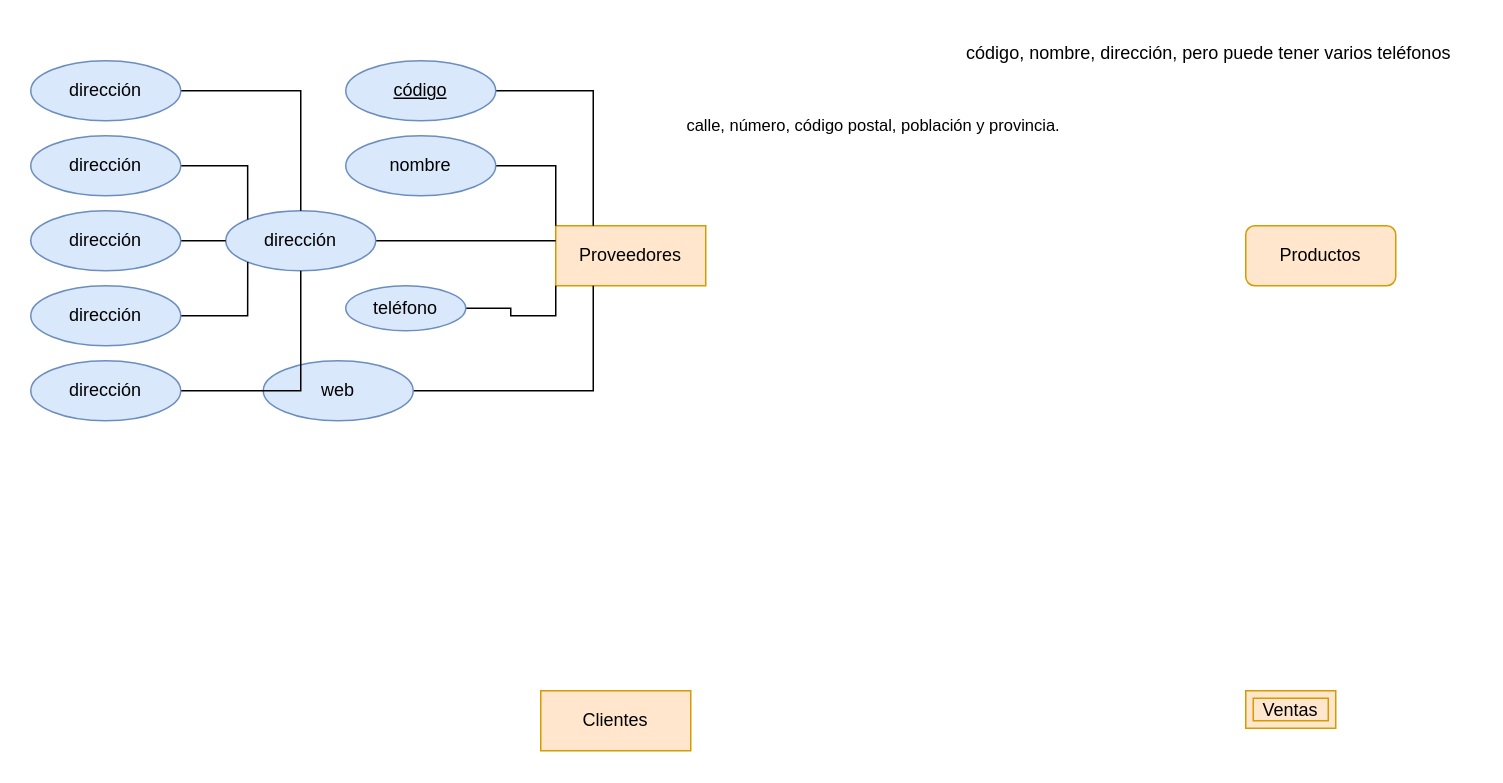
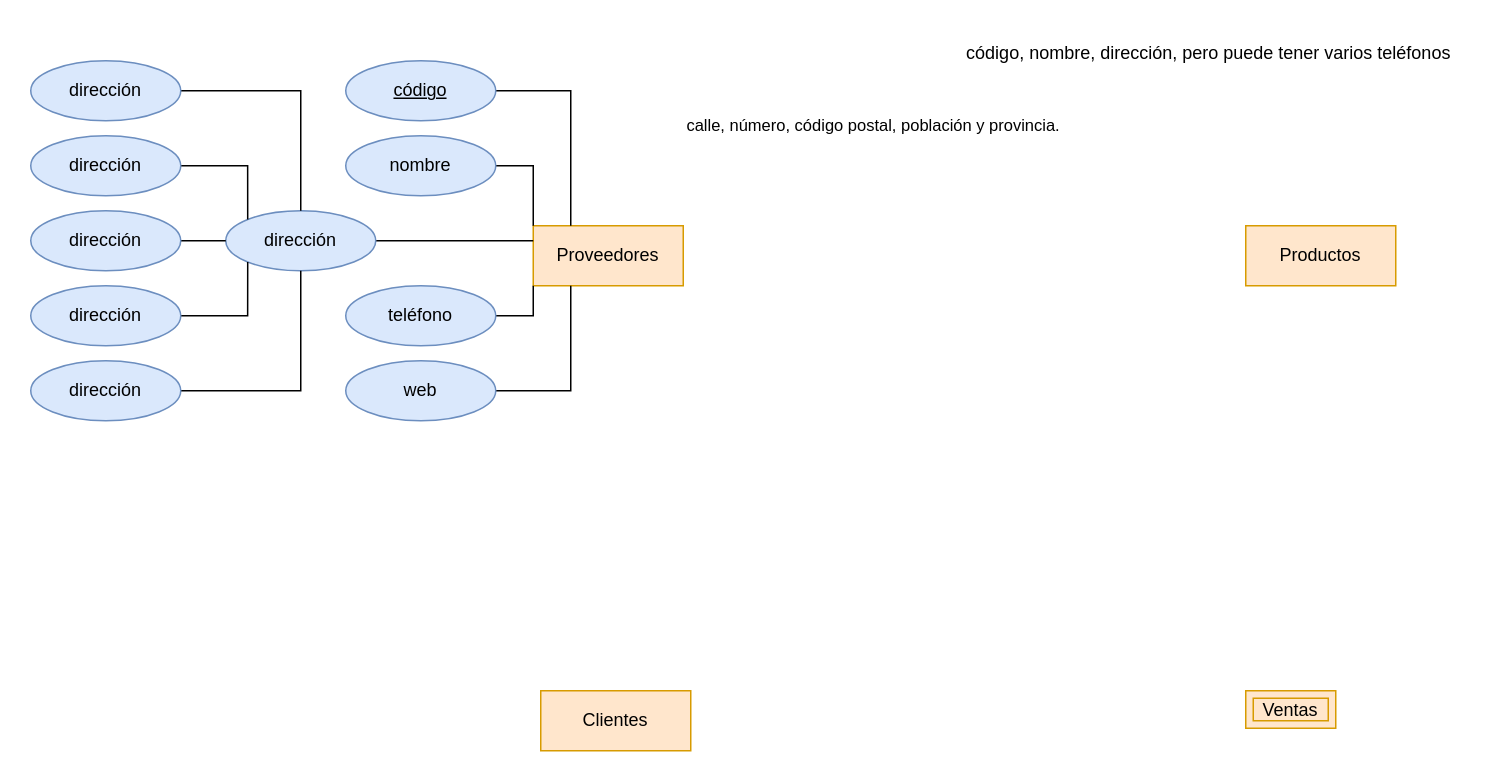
node "Proveedores": moved (631, 256) -> (608, 256)
node "Productos": shape rounded rectangle -> rectangle
node "teléfono": size 120x45 -> 150x60
node "web": moved (338, 391) -> (421, 391)
